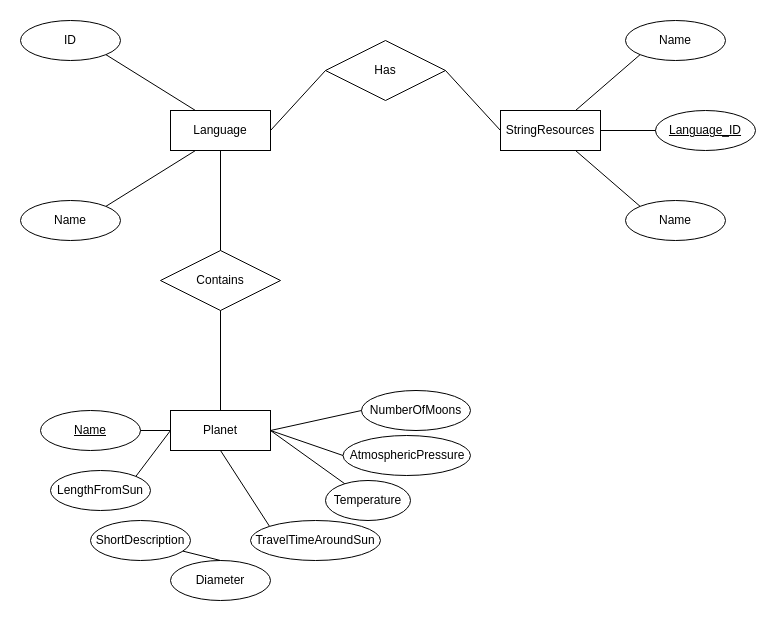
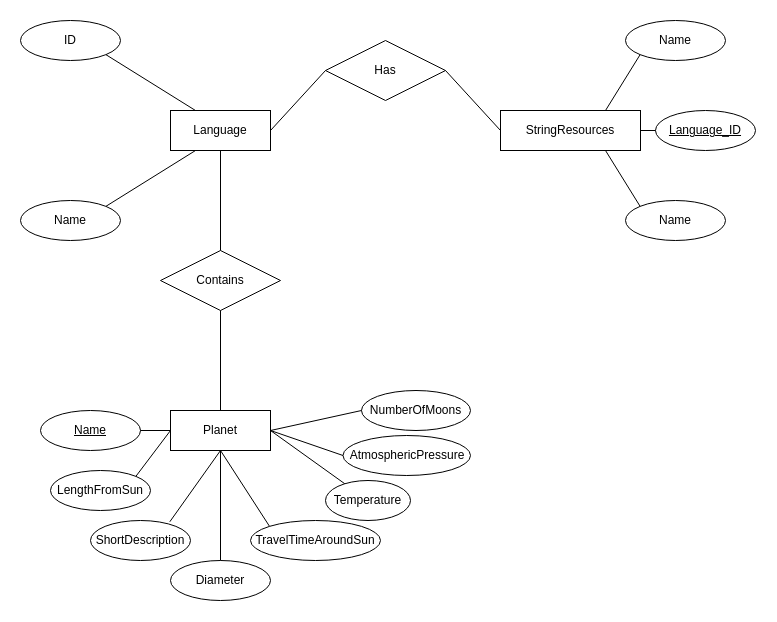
node "StringResources": size 100x40 -> 140x40
edge "Planet" -- "ShortDescription": added
edge "ShortDescription" -- "Diameter": now "Planet" -- "Diameter"
